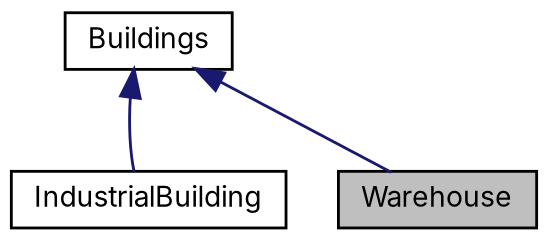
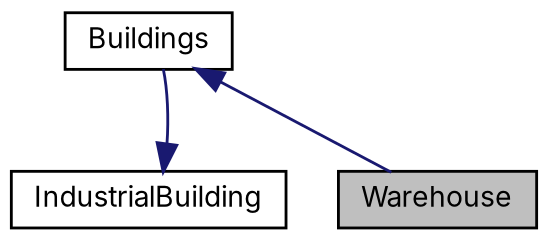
edge "IndustrialBuilding" -> "Buildings": reversed
